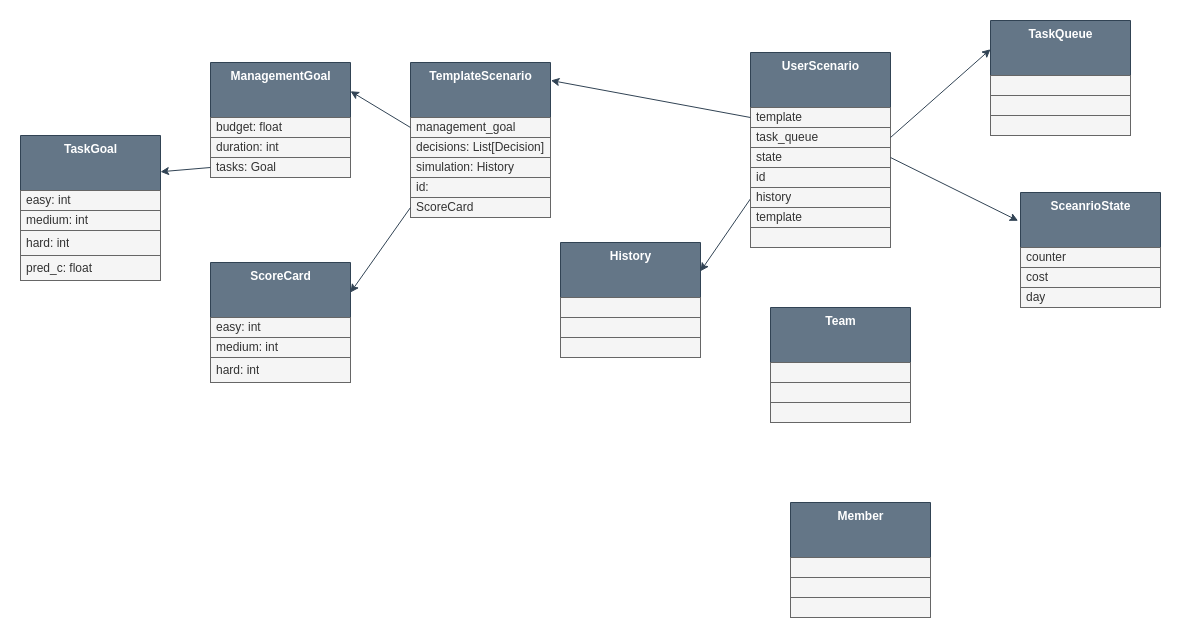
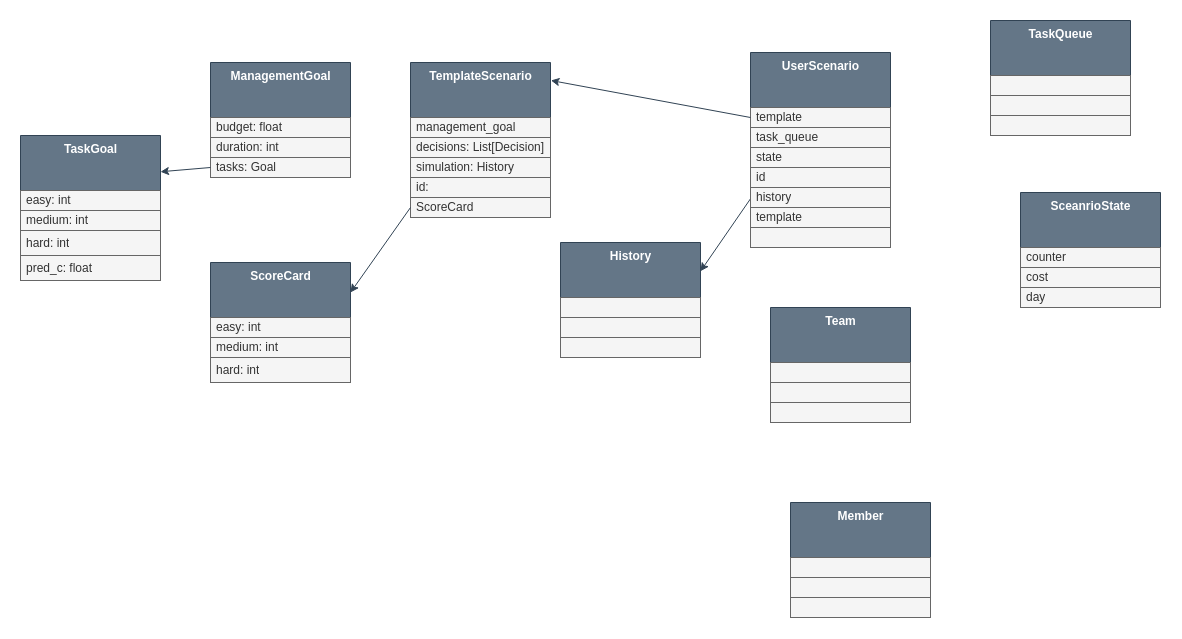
edge "task_queue" -> "TaskQueue": removed
edge "management_goal" -> "ManagementGoal": removed
edge "state" -> "SceanrioState": removed
